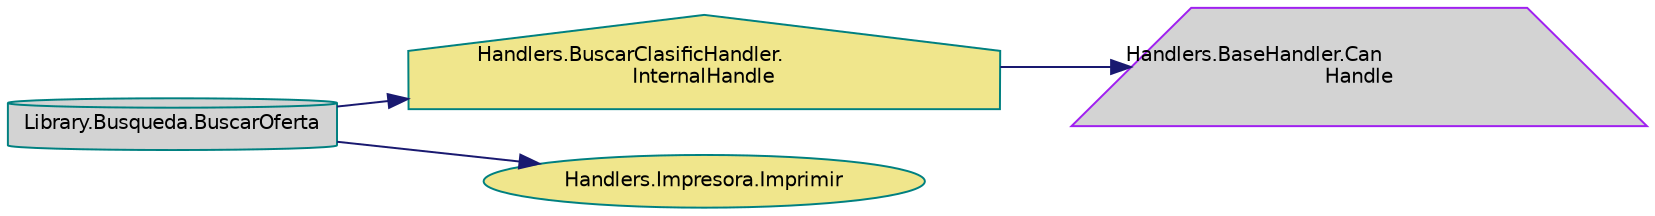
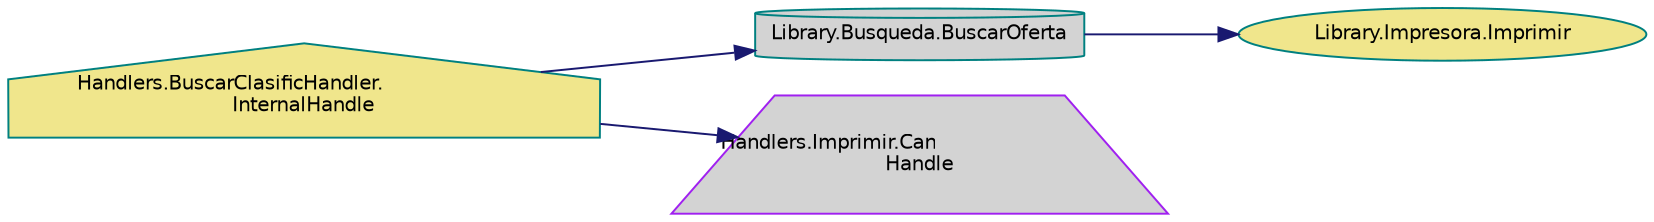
node "Handlers.BaseHandler.Can Handle": label "Handlers.BaseHandler.Can Handle" -> "Handlers.Imprimir.Can Handle"
edge "Library.Busqueda.BuscarOferta" -> "Handlers.BuscarClasificHandler. InternalHandle": reversed
node "Handlers.Impresora.Imprimir": label "Handlers.Impresora.Imprimir" -> "Library.Impresora.Imprimir"
